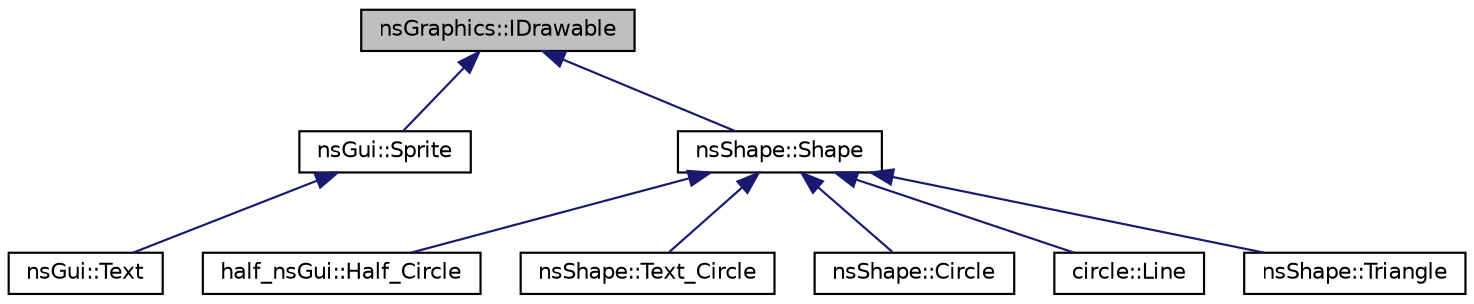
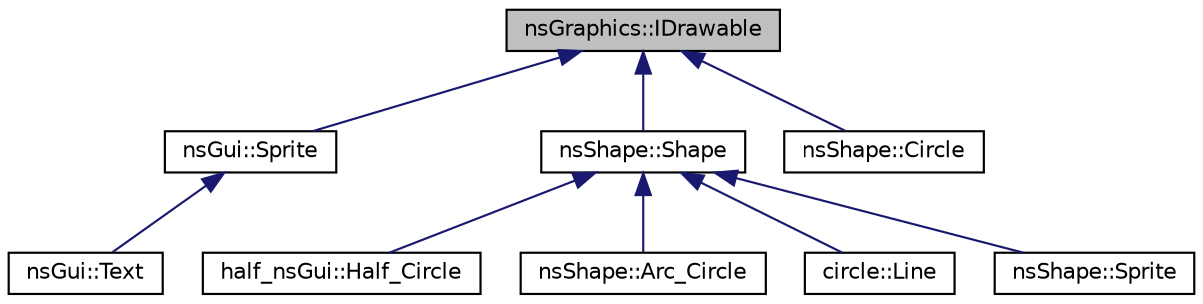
edge "nsShape::Circle" -> "nsShape::Shape": now "nsShape::Circle" -> "nsGraphics::IDrawable"
node "nsShape::Text_Circle": label "nsShape::Text_Circle" -> "nsShape::Arc_Circle"
node "nsShape::Triangle": label "nsShape::Triangle" -> "nsShape::Sprite"
